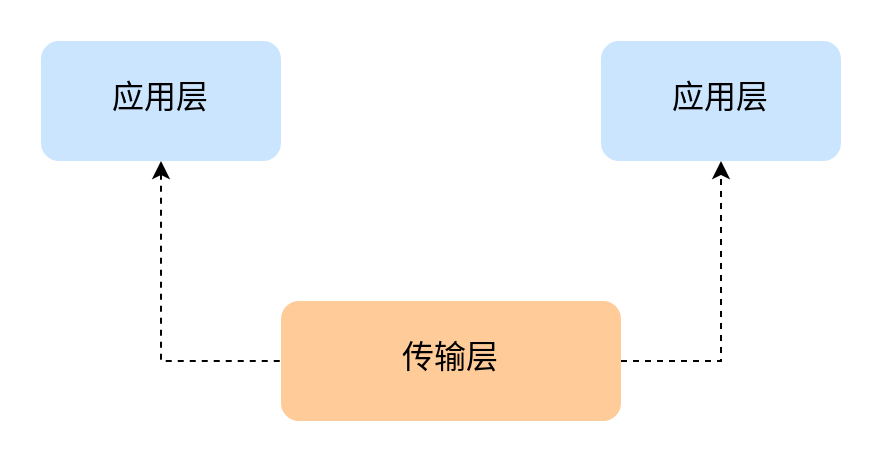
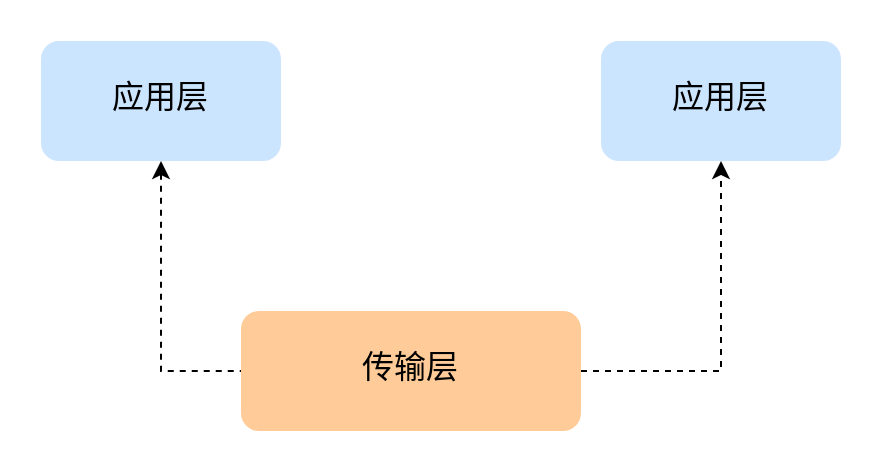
node "传输层": moved (451, 361) -> (411, 371)
